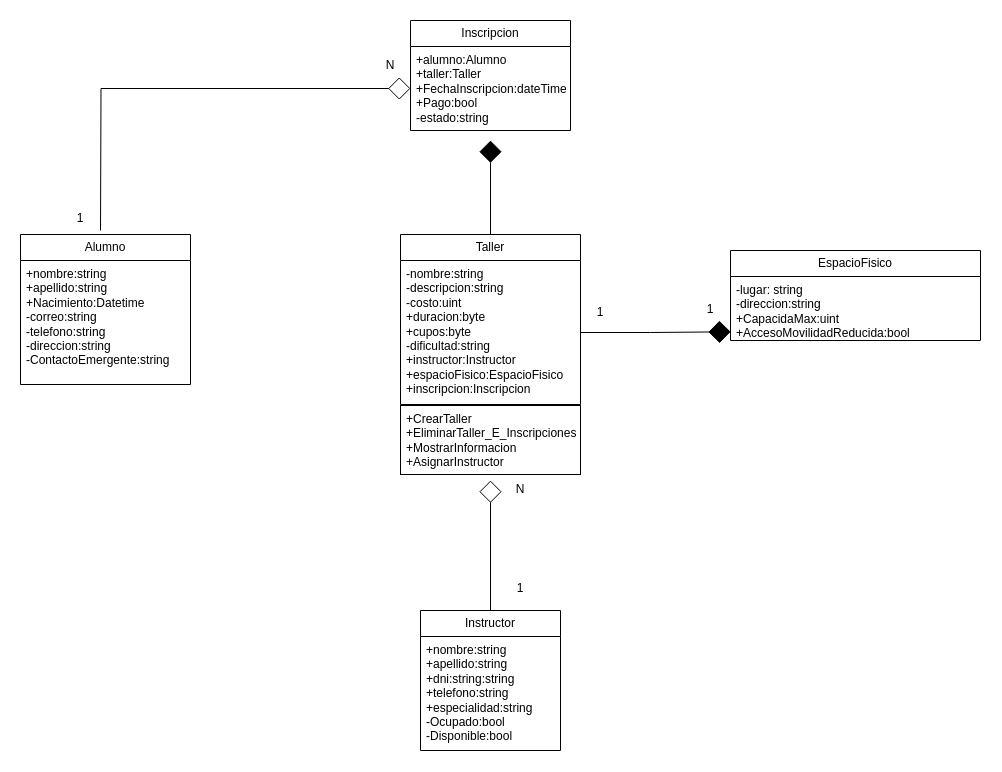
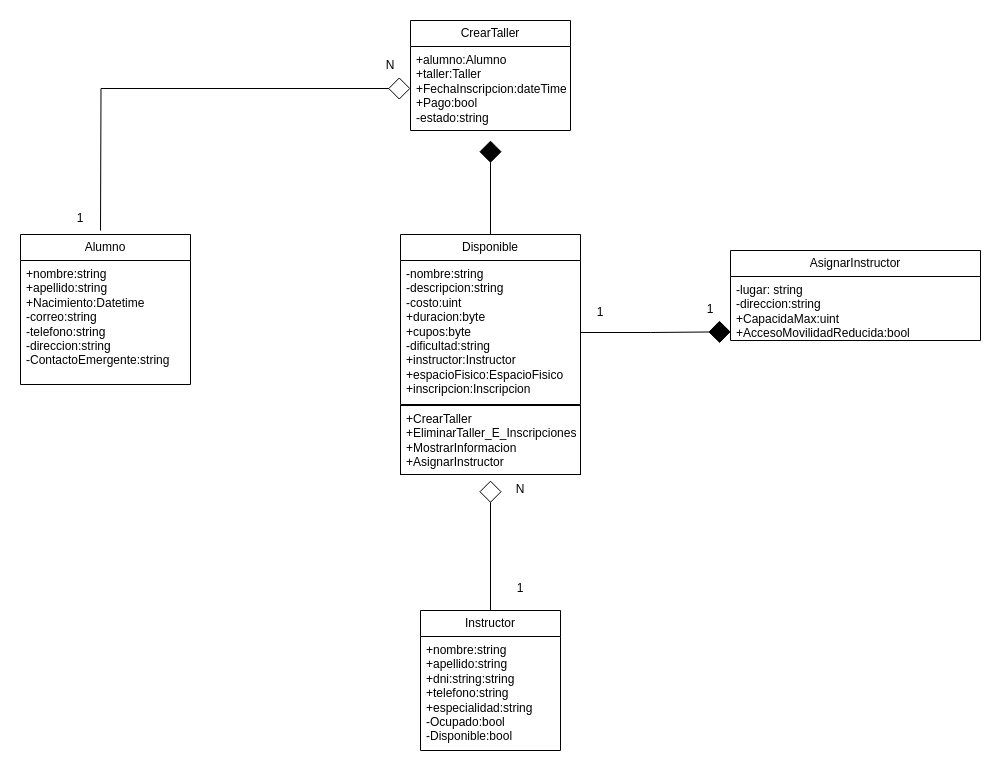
node "Inscripcion": label "Inscripcion" -> "CrearTaller"
node "Taller": label "Taller" -> "Disponible"
node "EspacioFisico": label "EspacioFisico" -> "AsignarInstructor"
